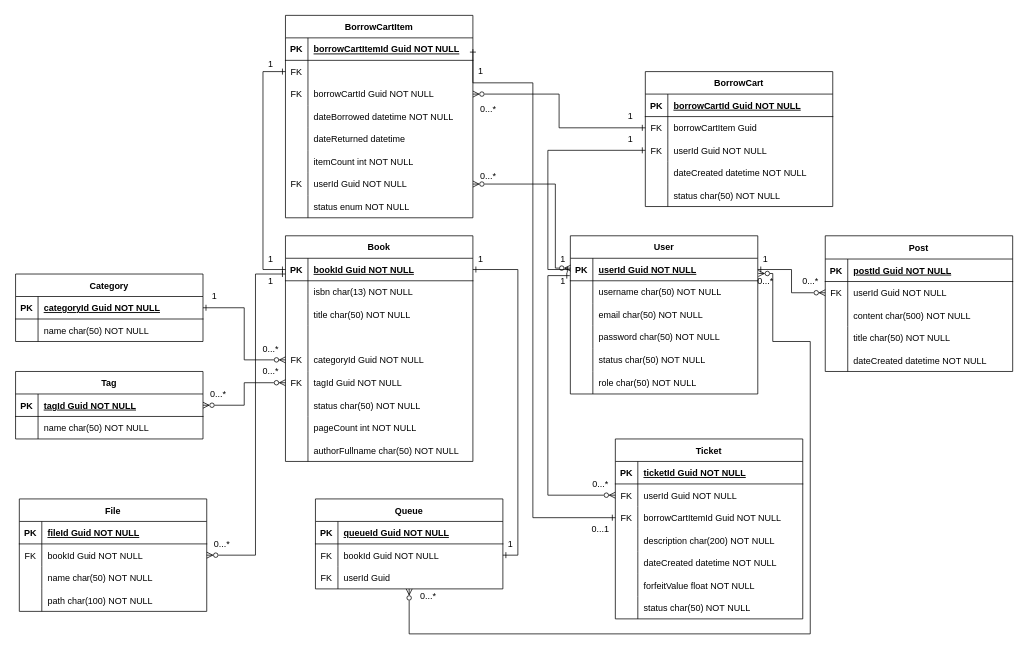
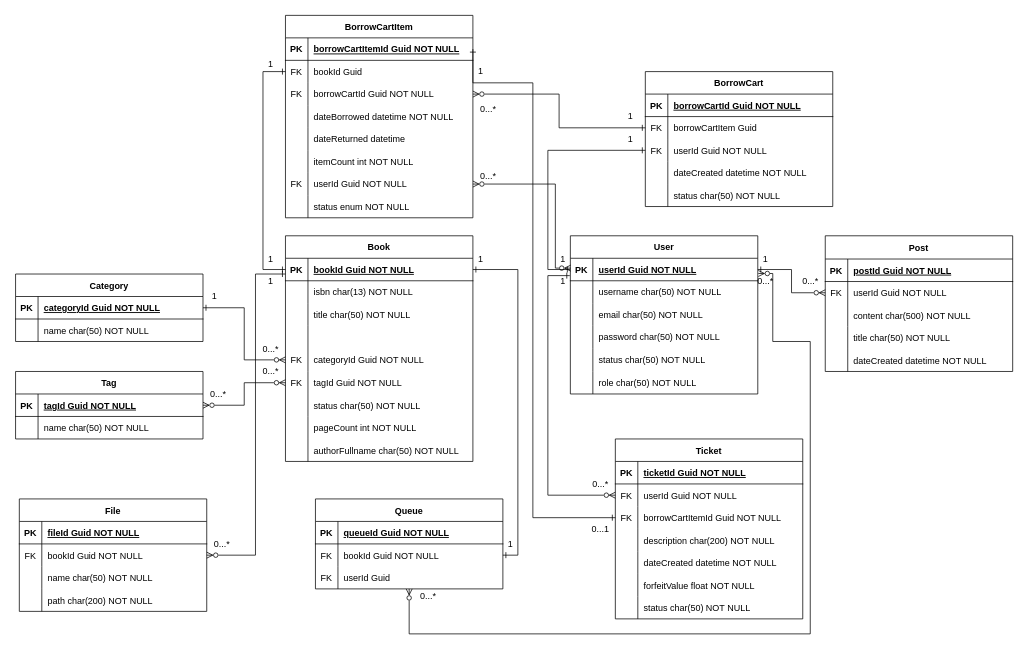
node "bookId Guid": added
node "path char(100) NOT NULL": label "path char(100) NOT NULL" -> "path char(200) NOT NULL"
